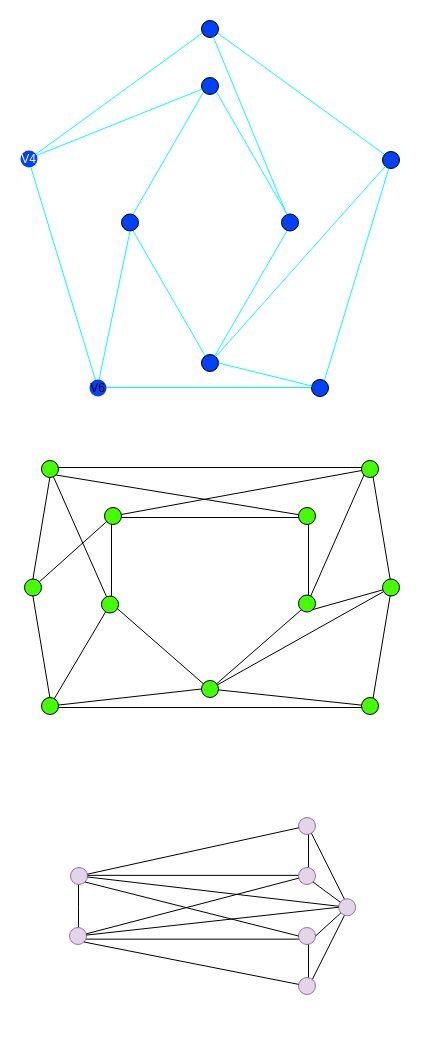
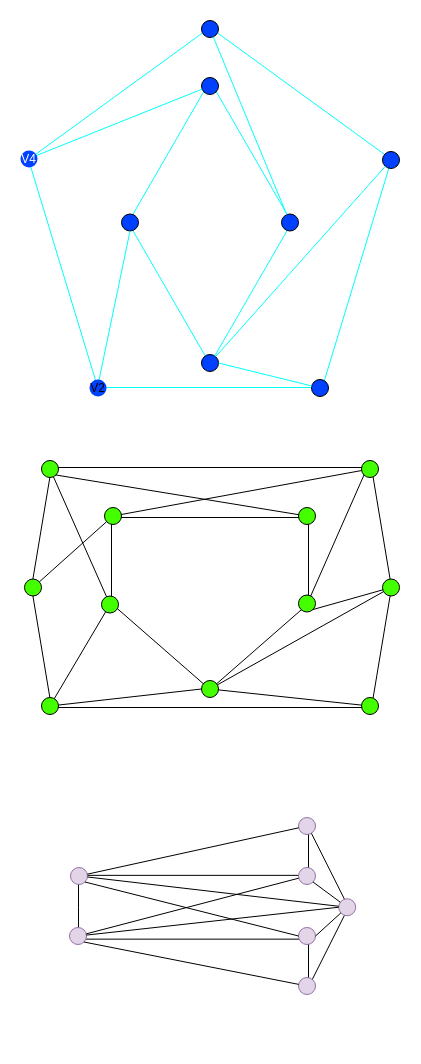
node "V6": label "V6" -> "V2"
